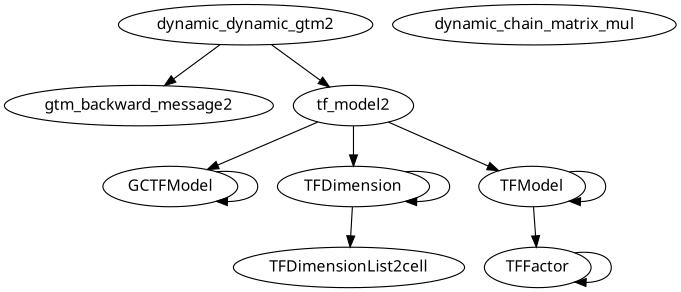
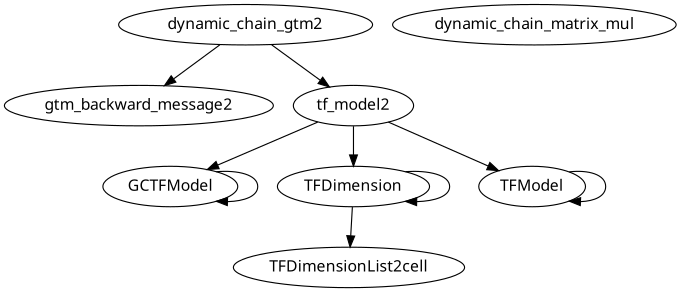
node "dynamic_dynamic_gtm2": label "dynamic_dynamic_gtm2" -> "dynamic_chain_gtm2"
node "TFFactor": removed
